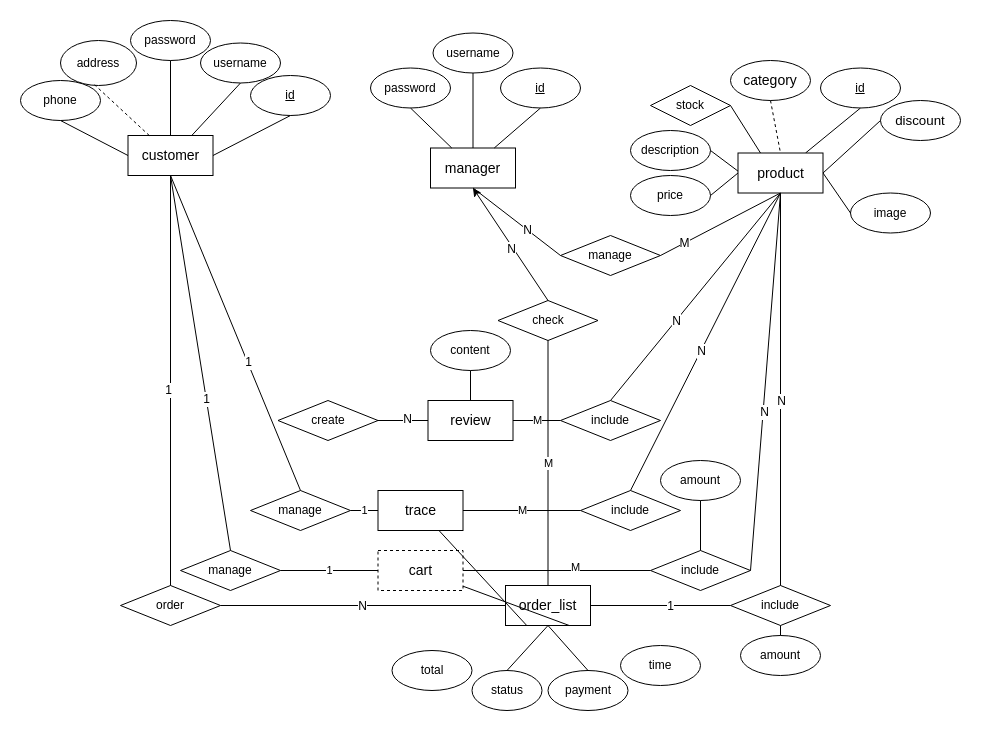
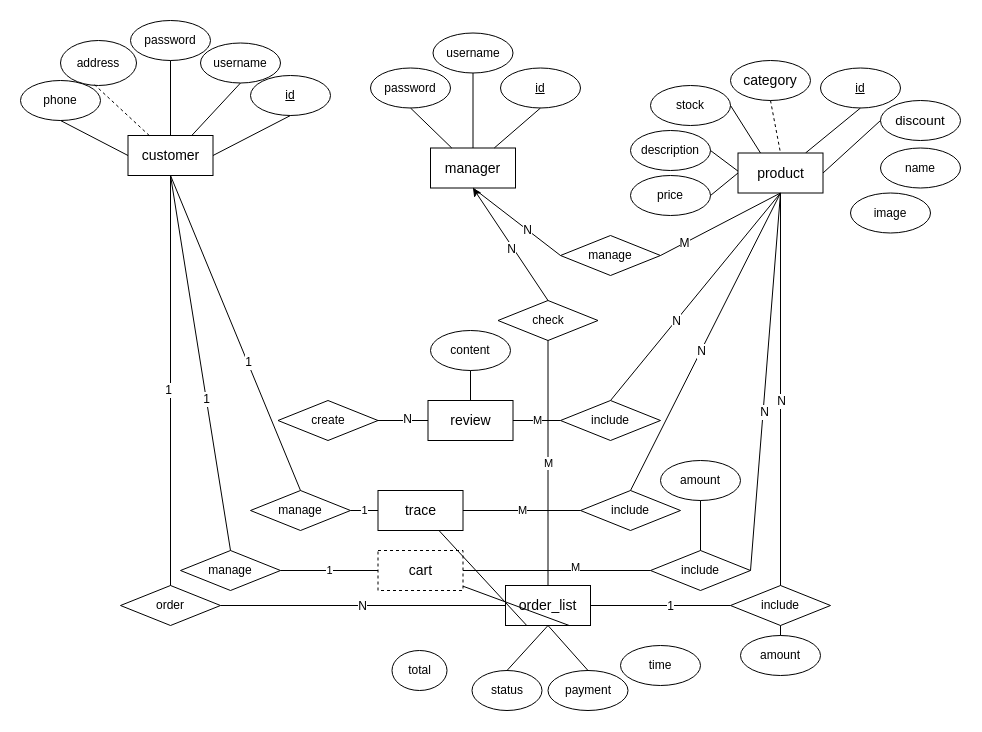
node "stock": shape diamond -> ellipse
node "name": added
edge "product" -- "image": removed
node "total": size 80x40 -> 55x40
